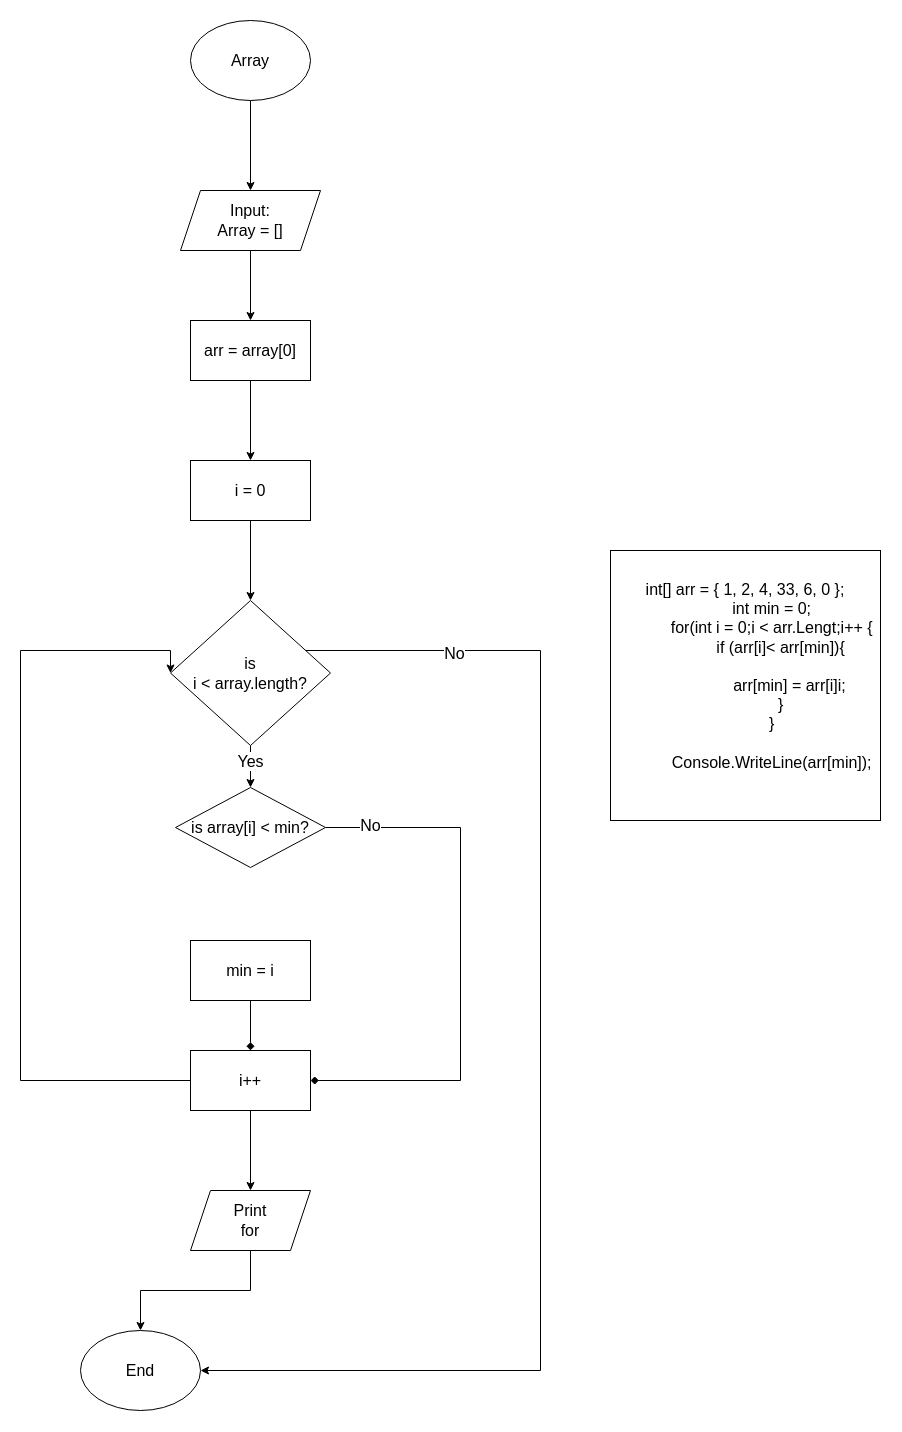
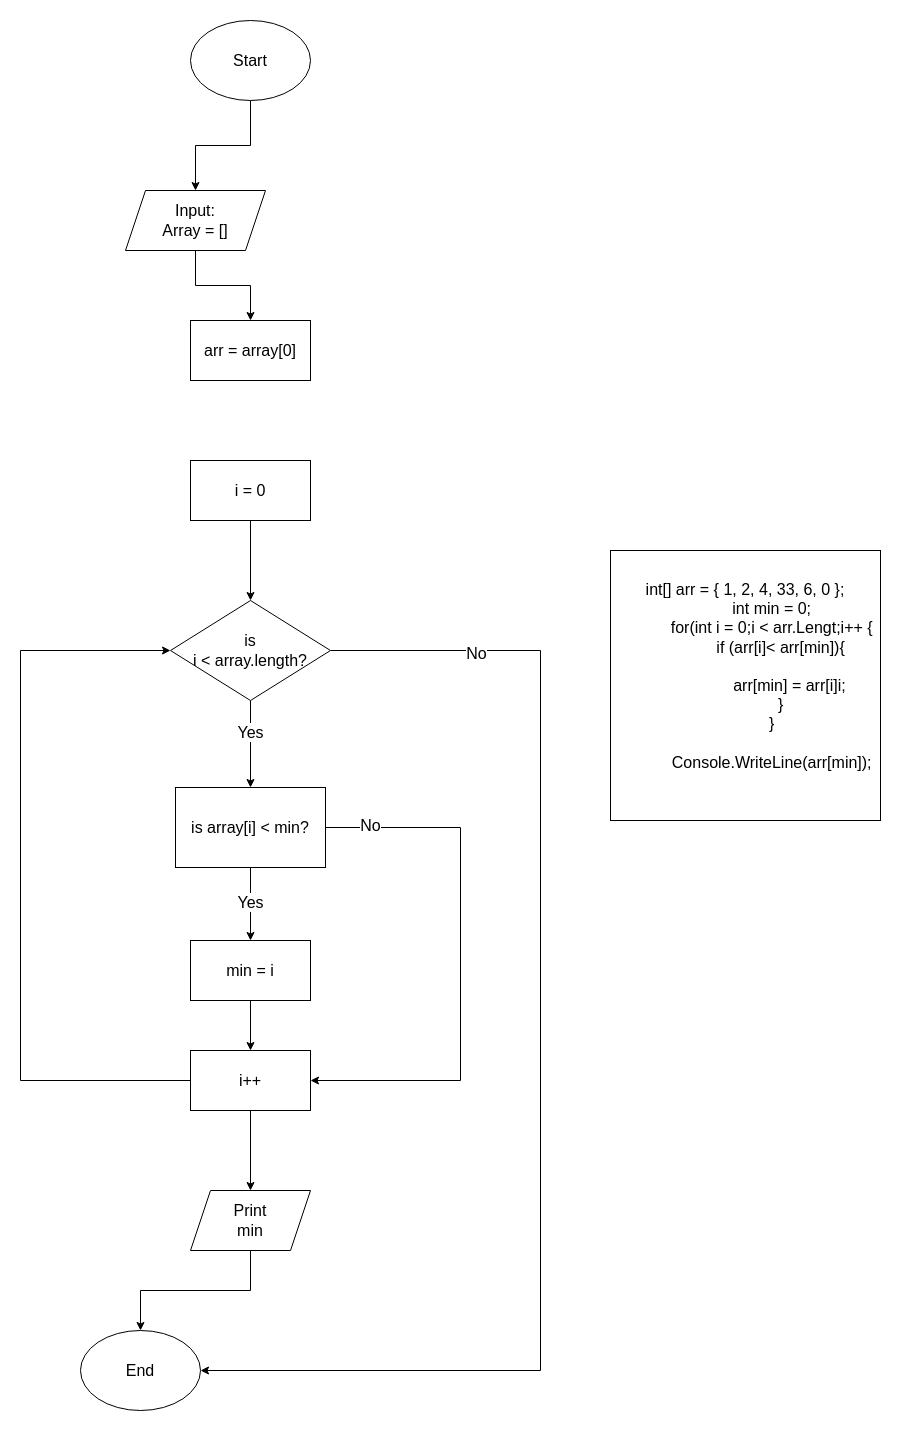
node "Array": label "Array" -> "Start"
node "Input:Array = []": moved (251, 221) -> (196, 221)
edge "arr = array[0]" -> "i = 0": removed
node "is i < array.length?": size 160x145 -> 160x100
node "is array[i] < min?": shape diamond -> rectangle
edge "is array[i] < min?" -> "min = i": added, label "Yes"
edge "min = i" -> "i++": arrowhead diamond -> classic
edge "is array[i] < min?" -> "i++": arrowhead diamond -> classic
node "Print for": label "Print for" -> "Print min"
